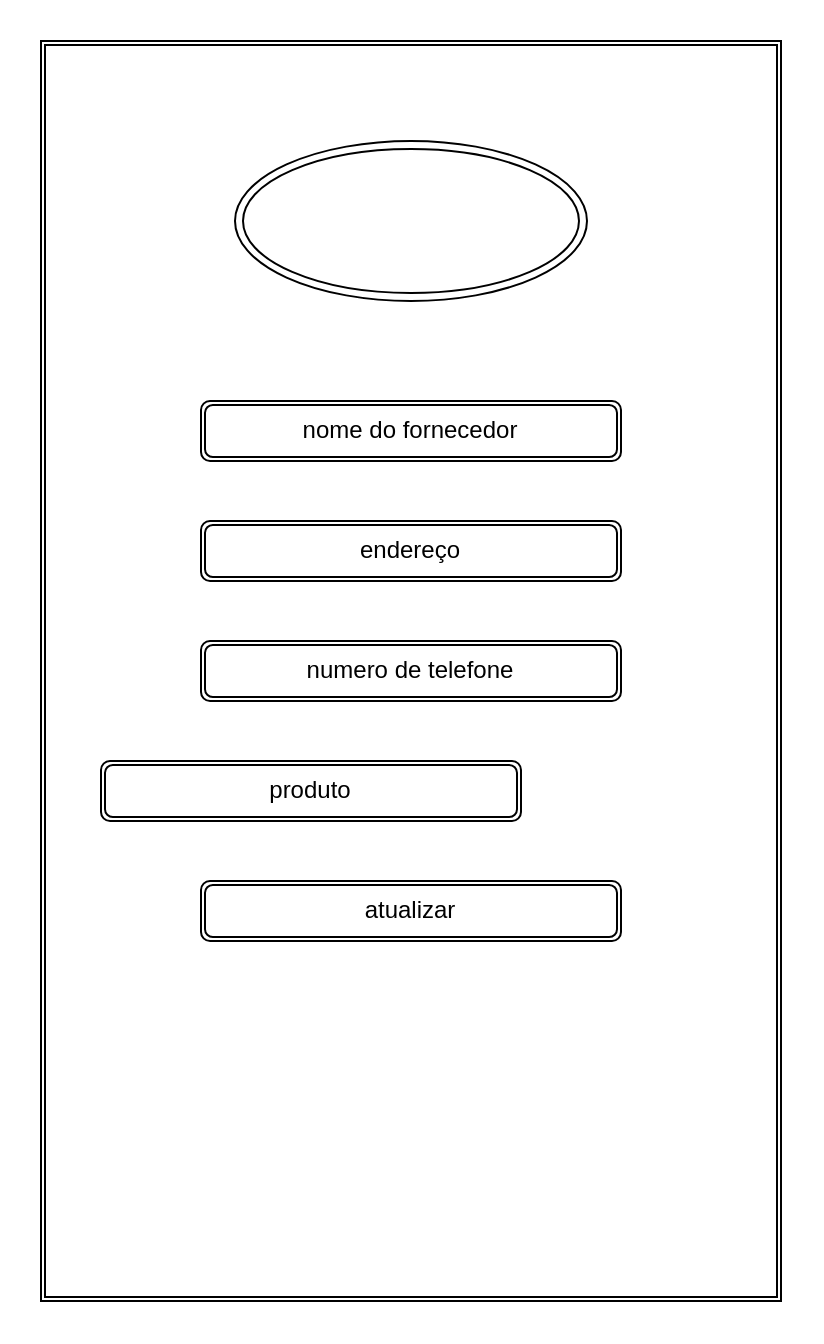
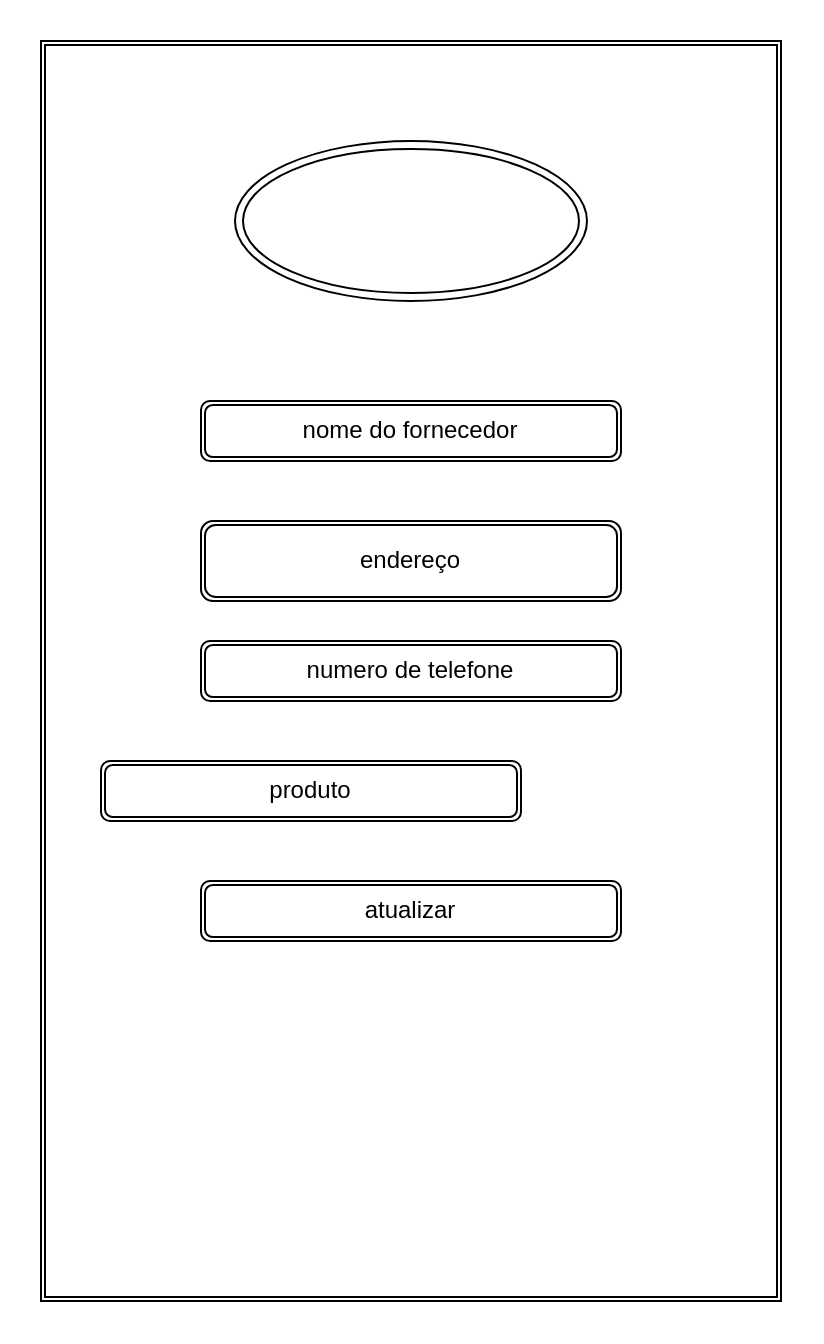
node "endereço": size 420x60 -> 420x80
